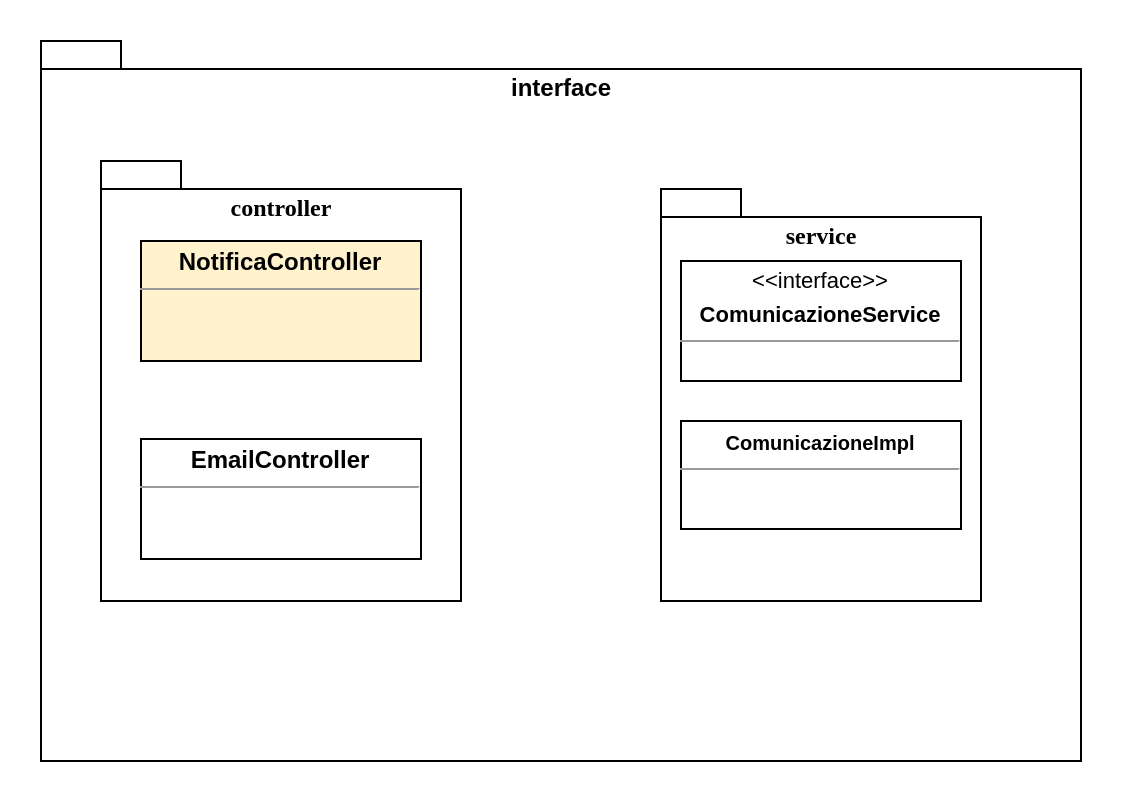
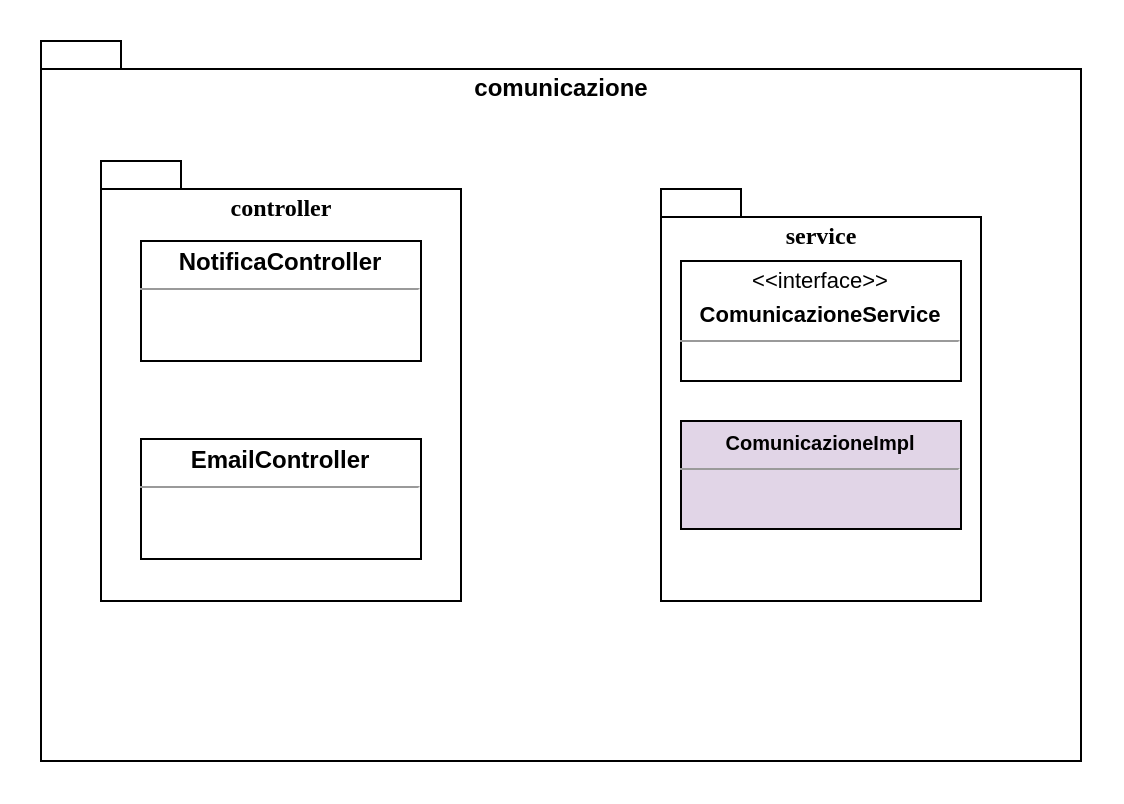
node "interface": label "interface" -> "comunicazione"
node "NotificaController": fillcolor #fff2cc -> #ffffff
node "ComunicazioneImpl": fillcolor #ffffff -> #e1d5e7
